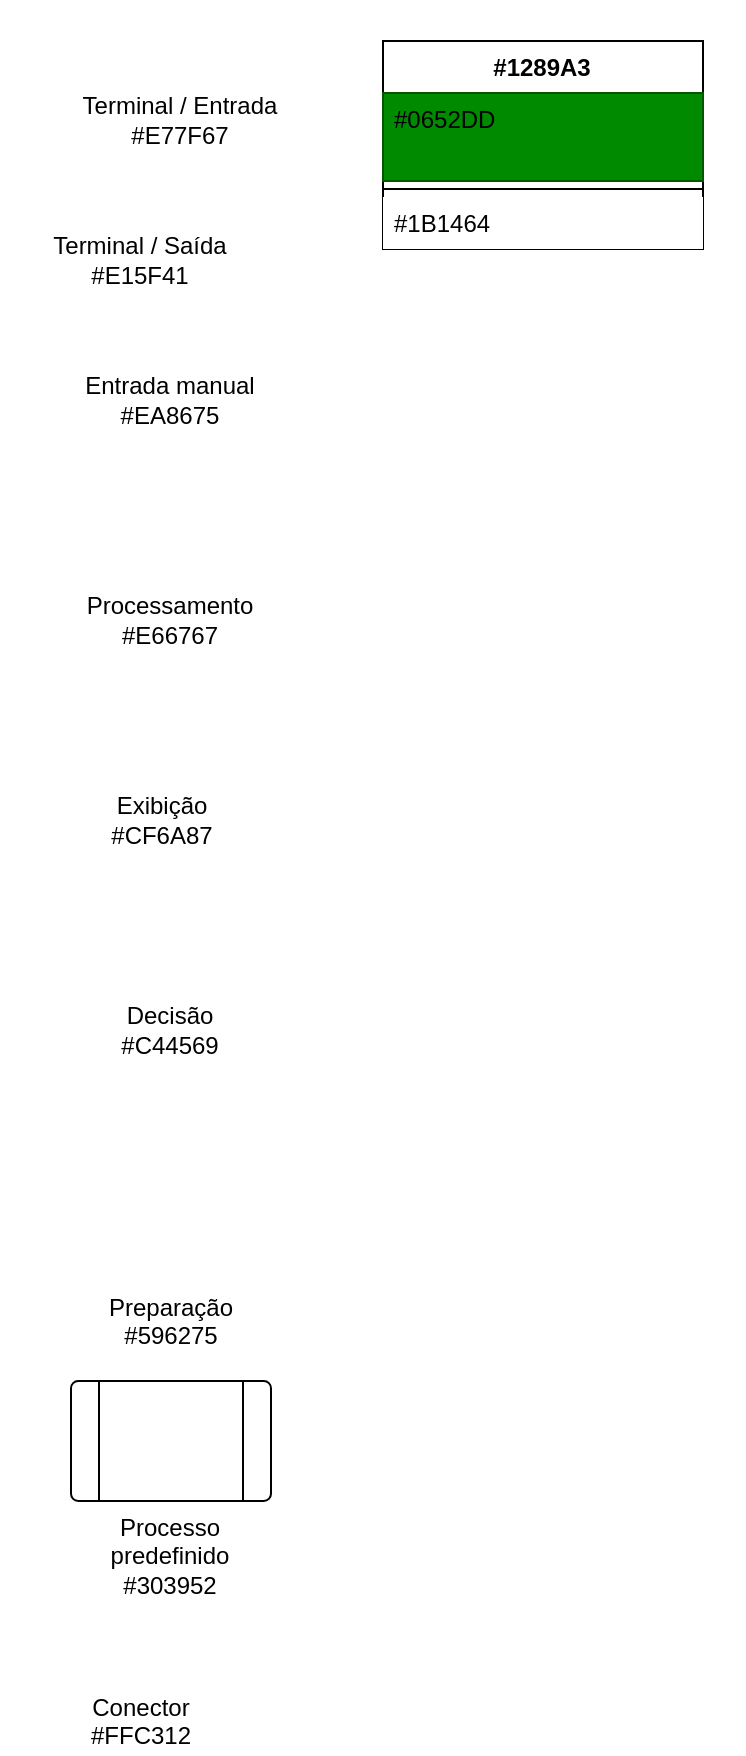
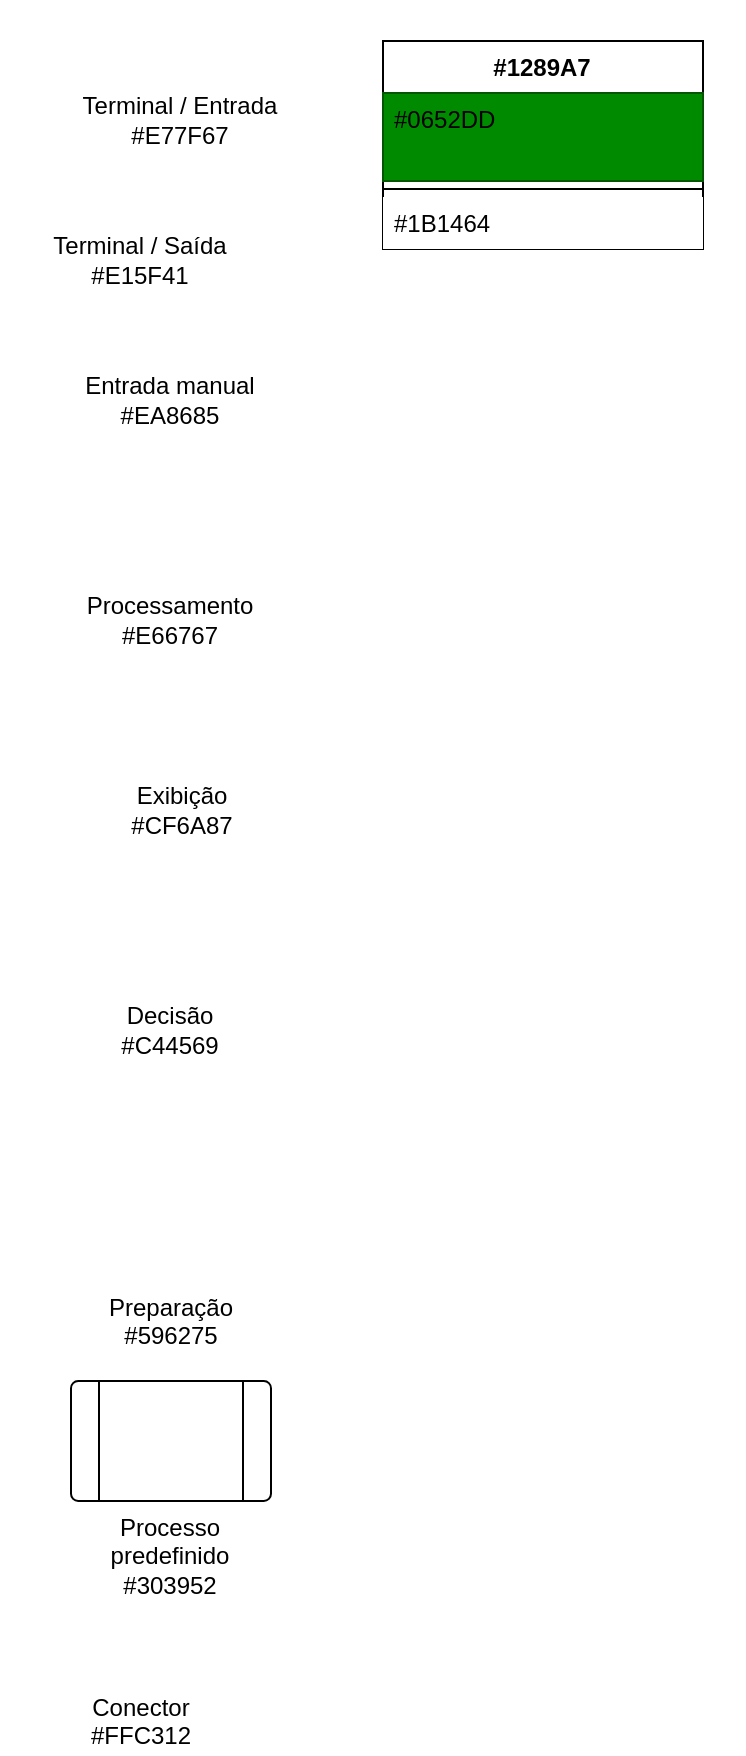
node "#1289A3": label "#1289A3" -> "#1289A7"
node "Entrada manual #EA8675": label "Entrada manual #EA8675" -> "Entrada manual #EA8685"
node "Exibição #CF6A87": moved (163, 821) -> (183, 811)
